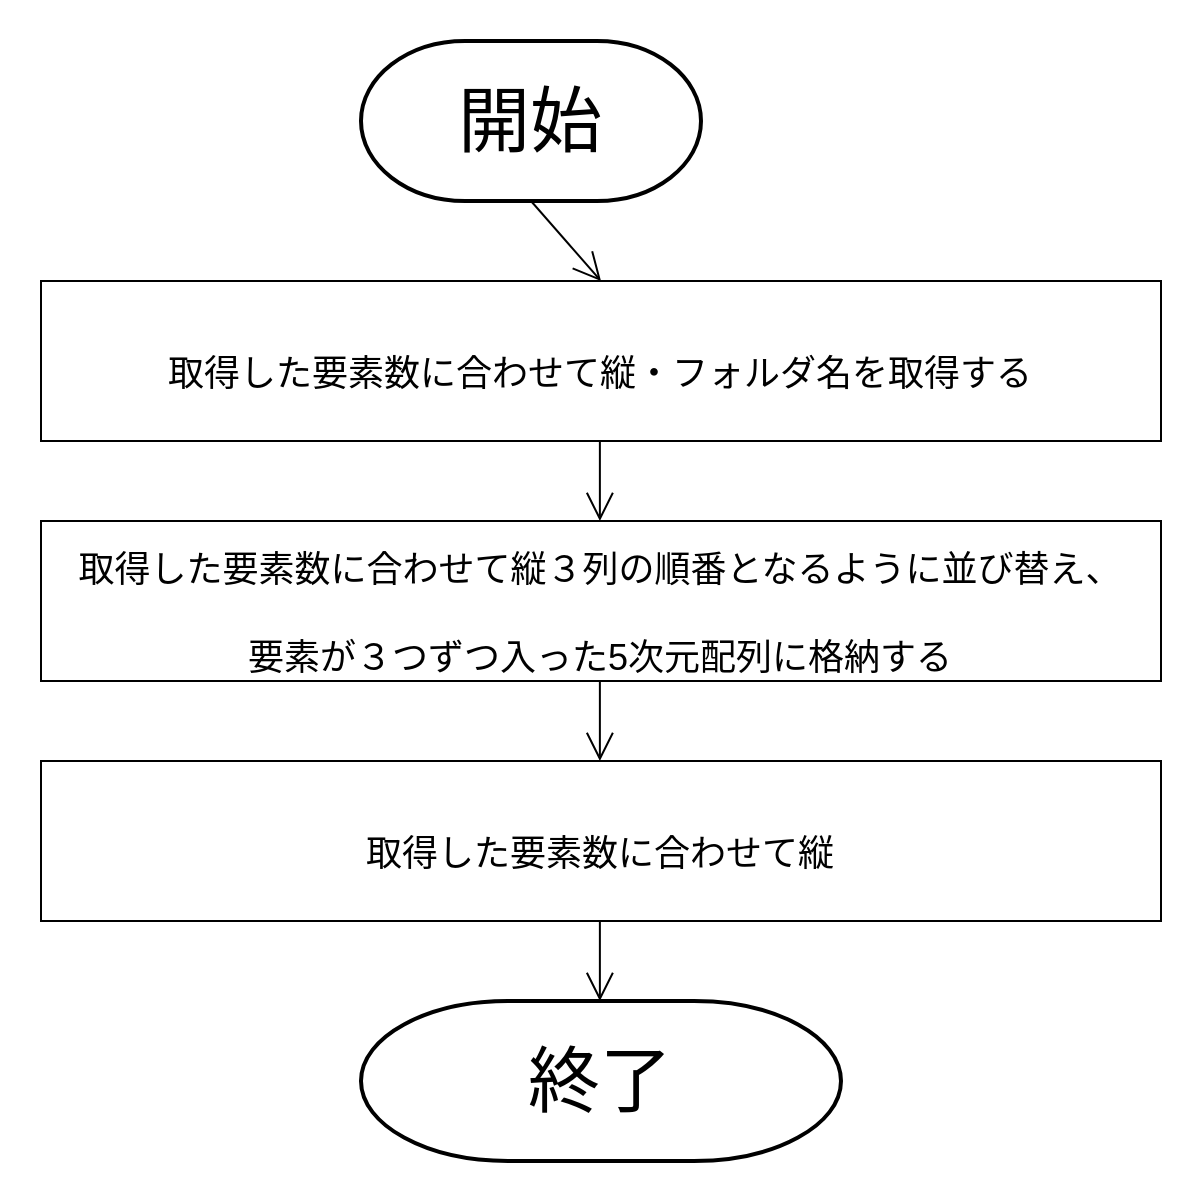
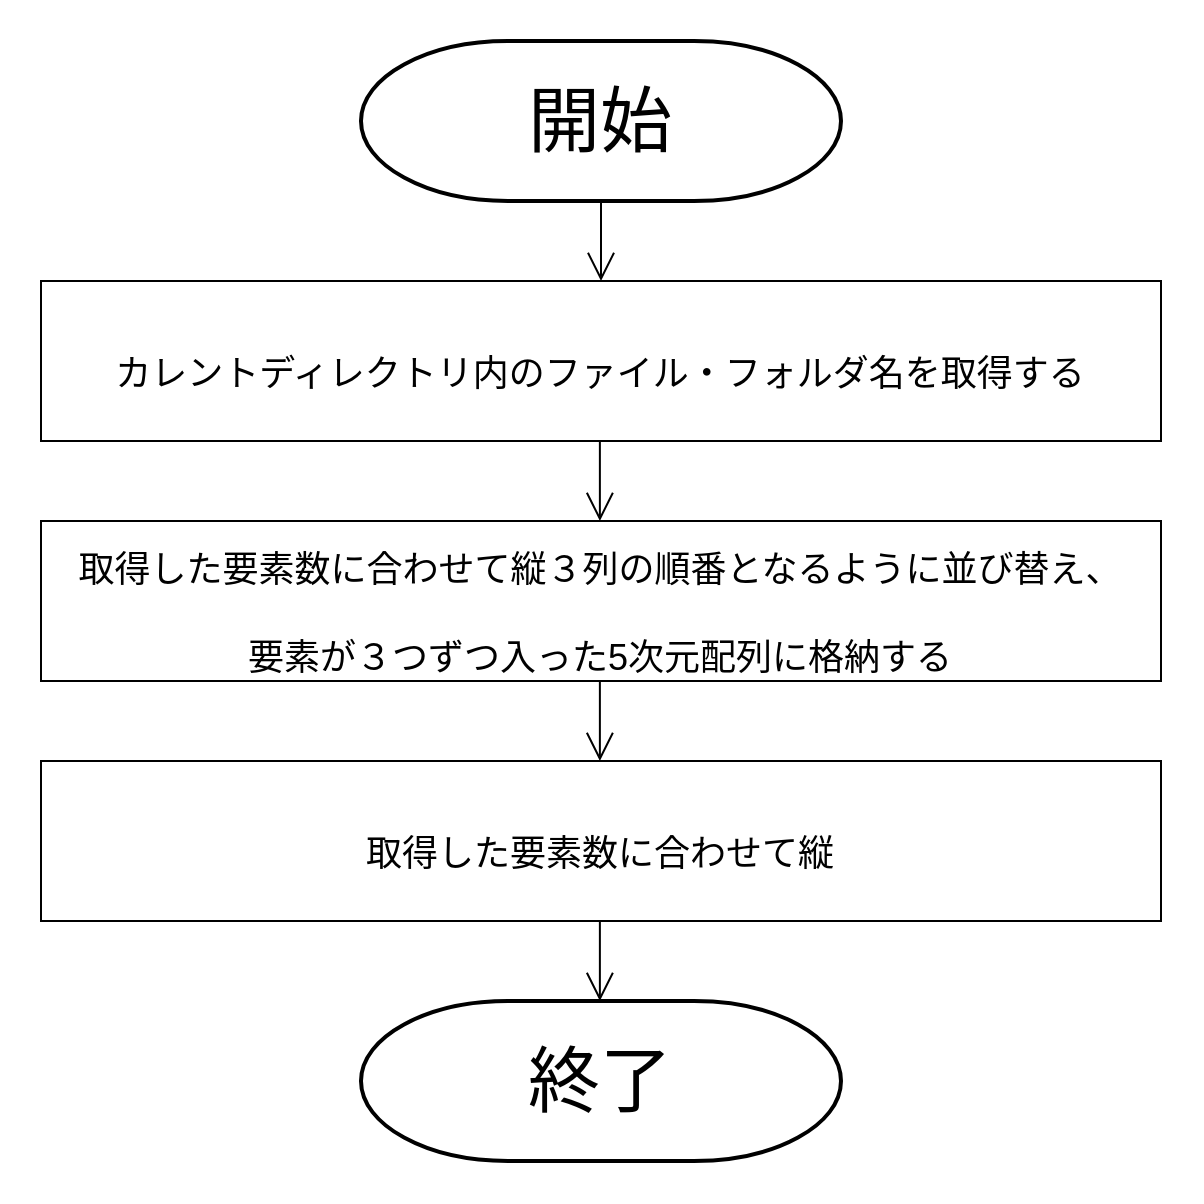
node "開始": size 340x160 -> 480x160
node "取得した要素数に合わせて縦・フォルダ名を取得する": label "取得した要素数に合わせて縦・フォルダ名を取得する" -> "カレントディレクトリ内のファイル・フォルダ名を取得する"
